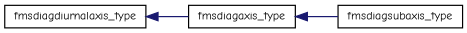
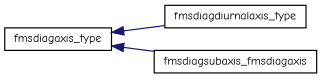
edge "fmsdiagaxis_type" -> "fmsdiagdiurnalaxis_type": reversed
node "fmsdiagsubaxis_type": label "fmsdiagsubaxis_type" -> "fmsdiagsubaxis_fmsdiagaxis"
